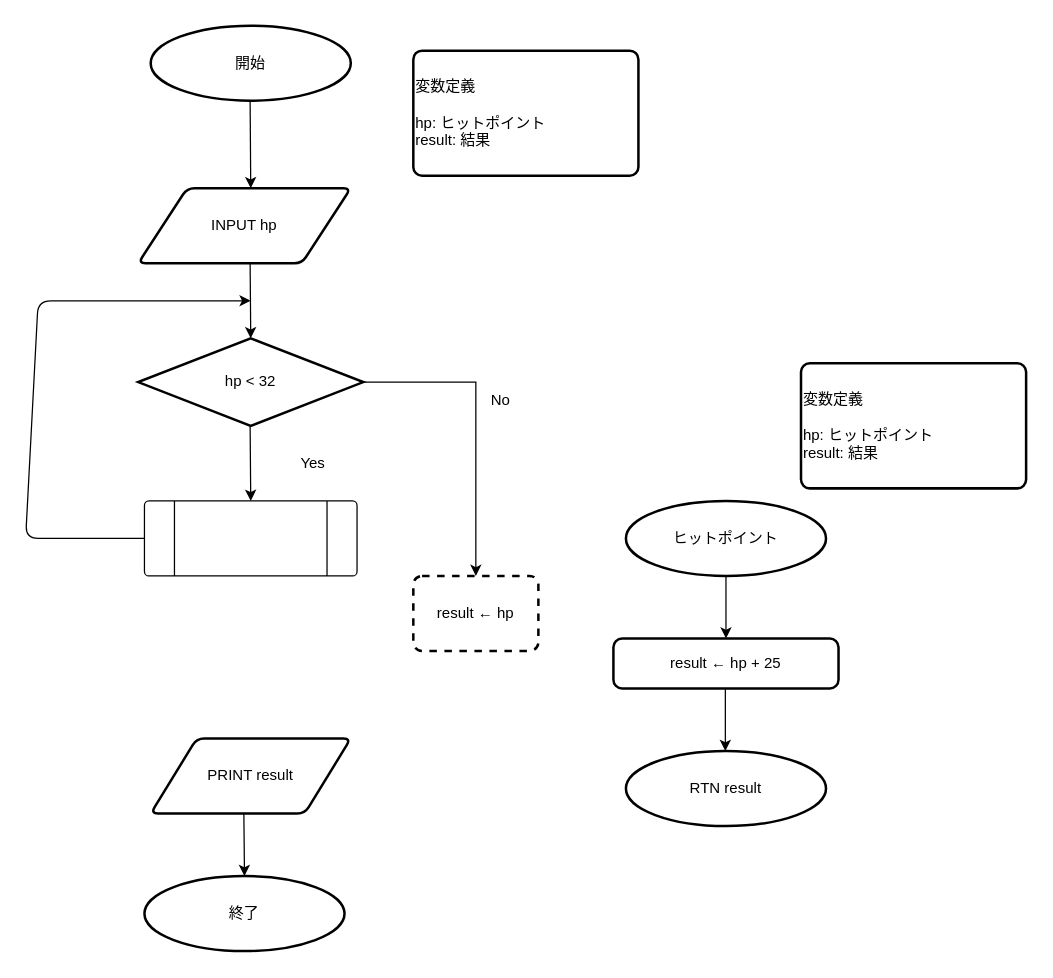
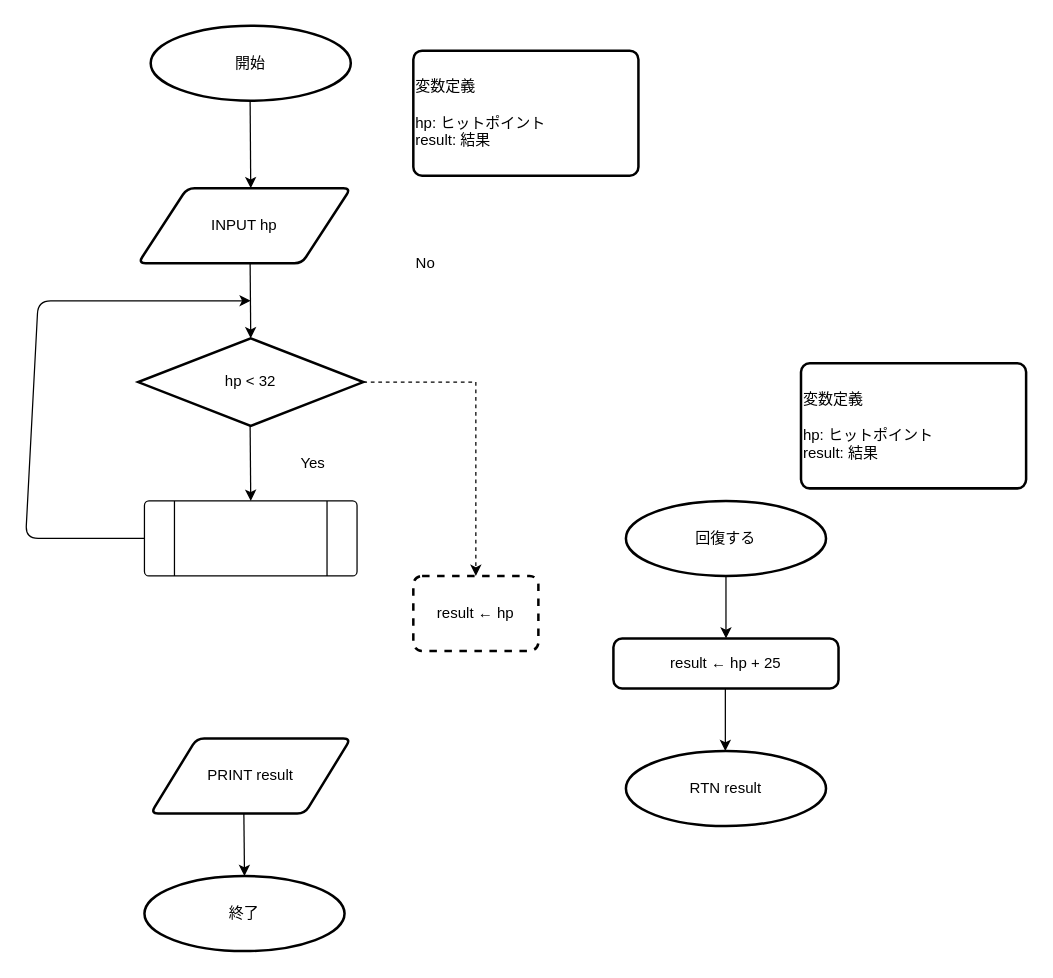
node "No": moved (501, 401) -> (426, 263)
edge "hp < 32" -> "result ← hp": style solid -> dashed
node "ヒットポイント": label "ヒットポイント" -> "回復する"
